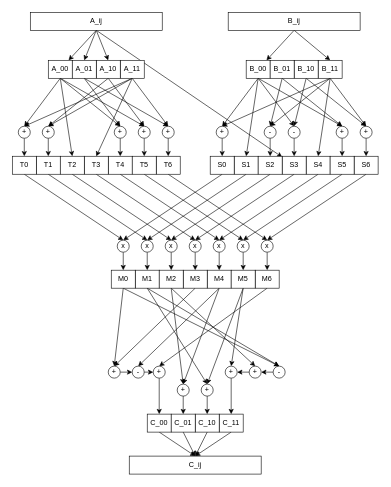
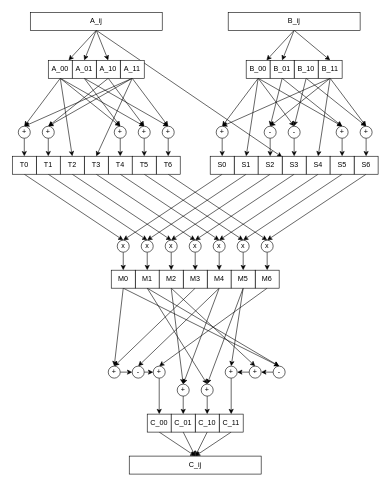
edge "B_ij" -> "B_01": added
